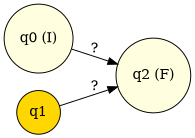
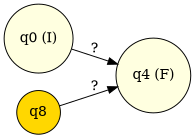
node "q2 (F)": label "q2 (F)" -> "q4 (F)"
node "q1": label "q1" -> "q8"
